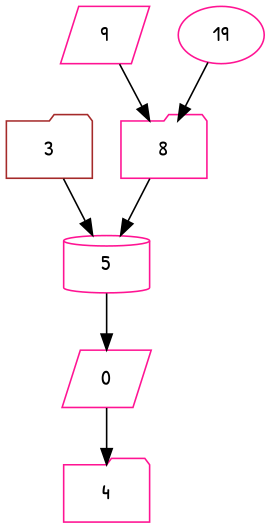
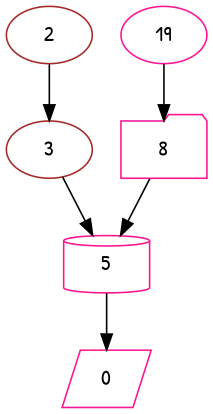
node "2": added
node "9": removed
node "3": shape folder -> ellipse
node "4": removed
